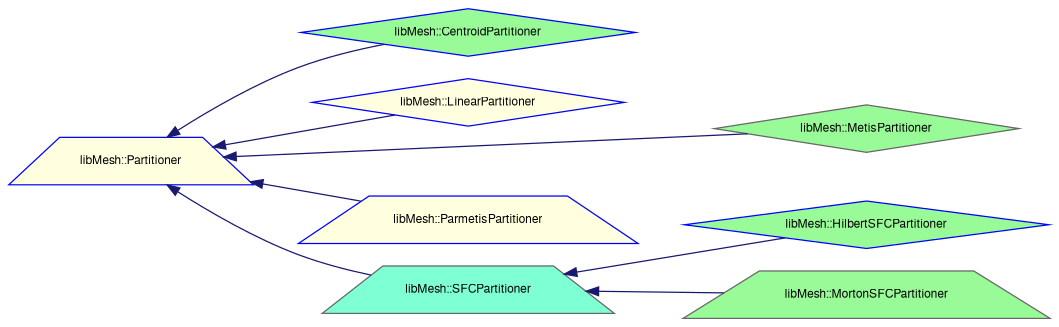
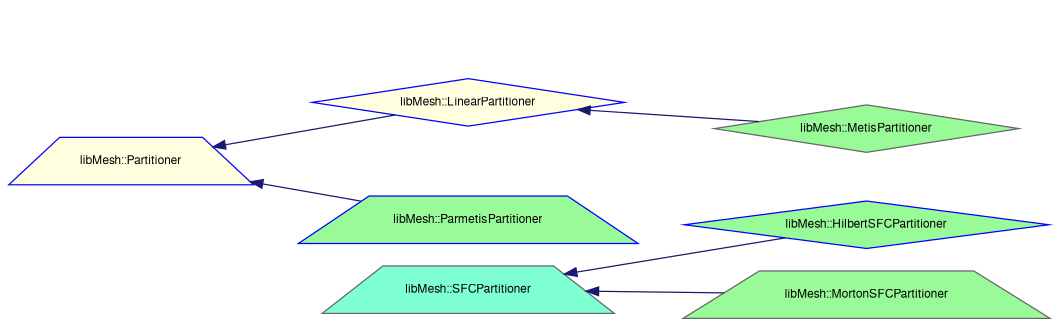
node "libMesh::CentroidPartitioner": removed
edge "libMesh::MetisPartitioner" -> "libMesh::Partitioner": now "libMesh::MetisPartitioner" -> "libMesh::LinearPartitioner"
node "libMesh::ParmetisPartitioner": fillcolor lightyellow -> palegreen
edge "libMesh::SFCPartitioner" -> "libMesh::Partitioner": removed
